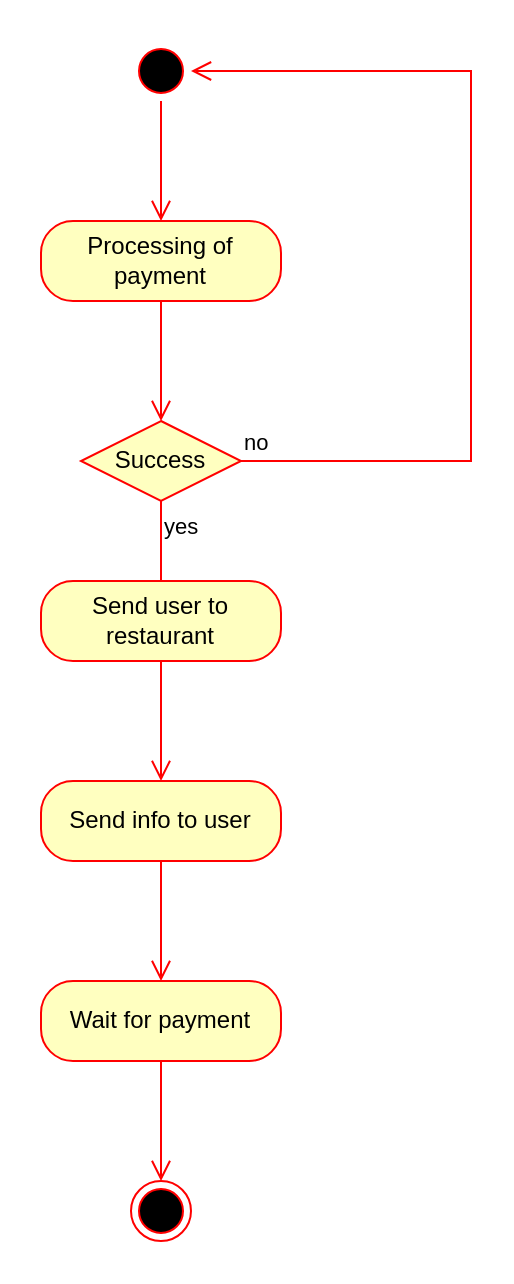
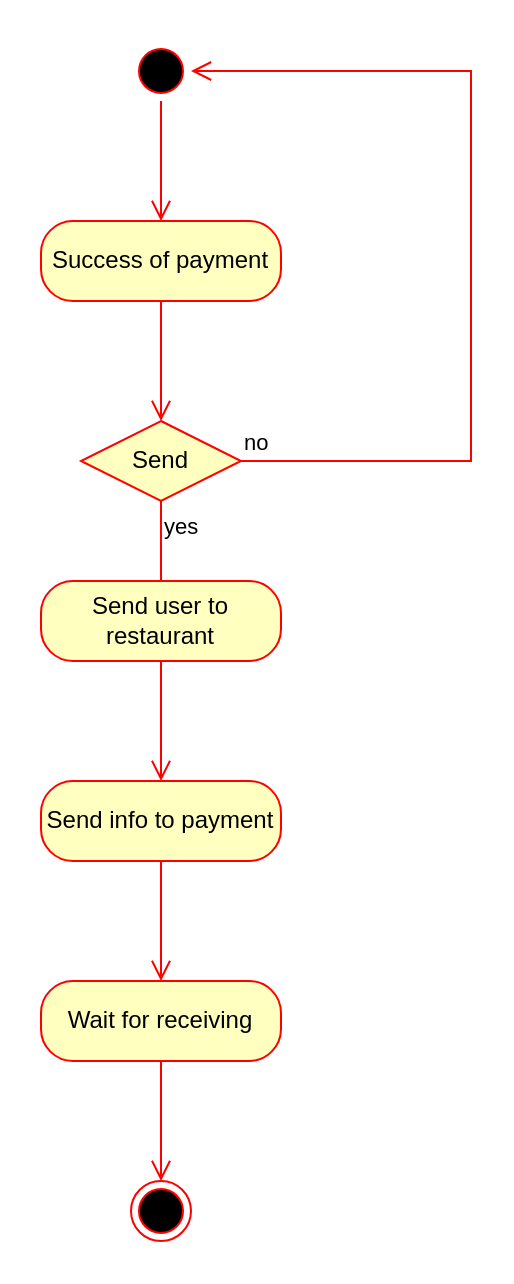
node "Processing of payment": label "Processing of payment" -> "Success of payment"
node "Success": label "Success" -> "Send"
node "Send info to user": label "Send info to user" -> "Send info to payment"
node "Wait for payment": label "Wait for payment" -> "Wait for receiving"
